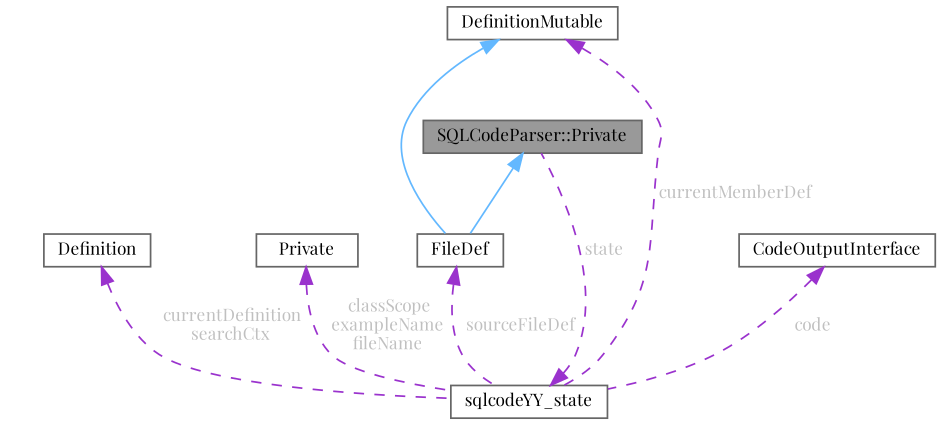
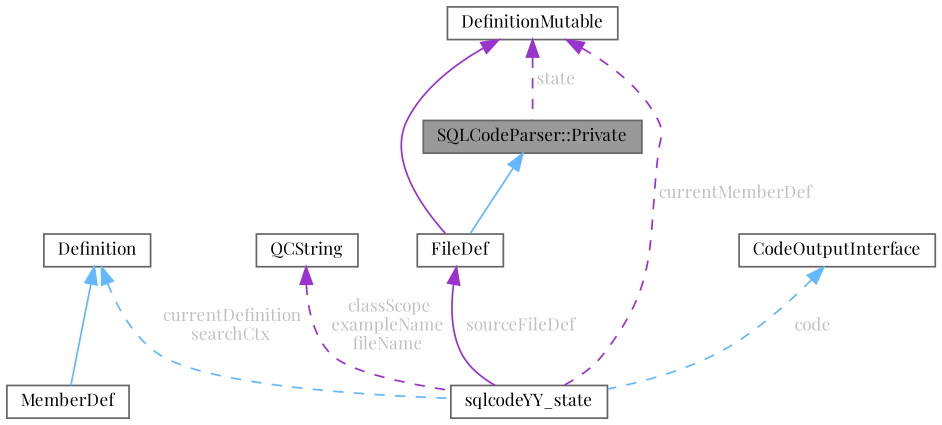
edge "FileDef" -> "DefinitionMutable": color steelblue1 -> darkorchid3
node "Private": label "Private" -> "QCString"
edge "SQLCodeParser::Private" -> "sqlcodeYY_state": now "SQLCodeParser::Private" -> "DefinitionMutable"
edge "sqlcodeYY_state" -> "FileDef": style dashed -> solid
edge "sqlcodeYY_state" -> "CodeOutputInterface": color darkorchid3 -> steelblue1
edge "sqlcodeYY_state" -> "Definition": color darkorchid3 -> steelblue1
node "MemberDef": added
